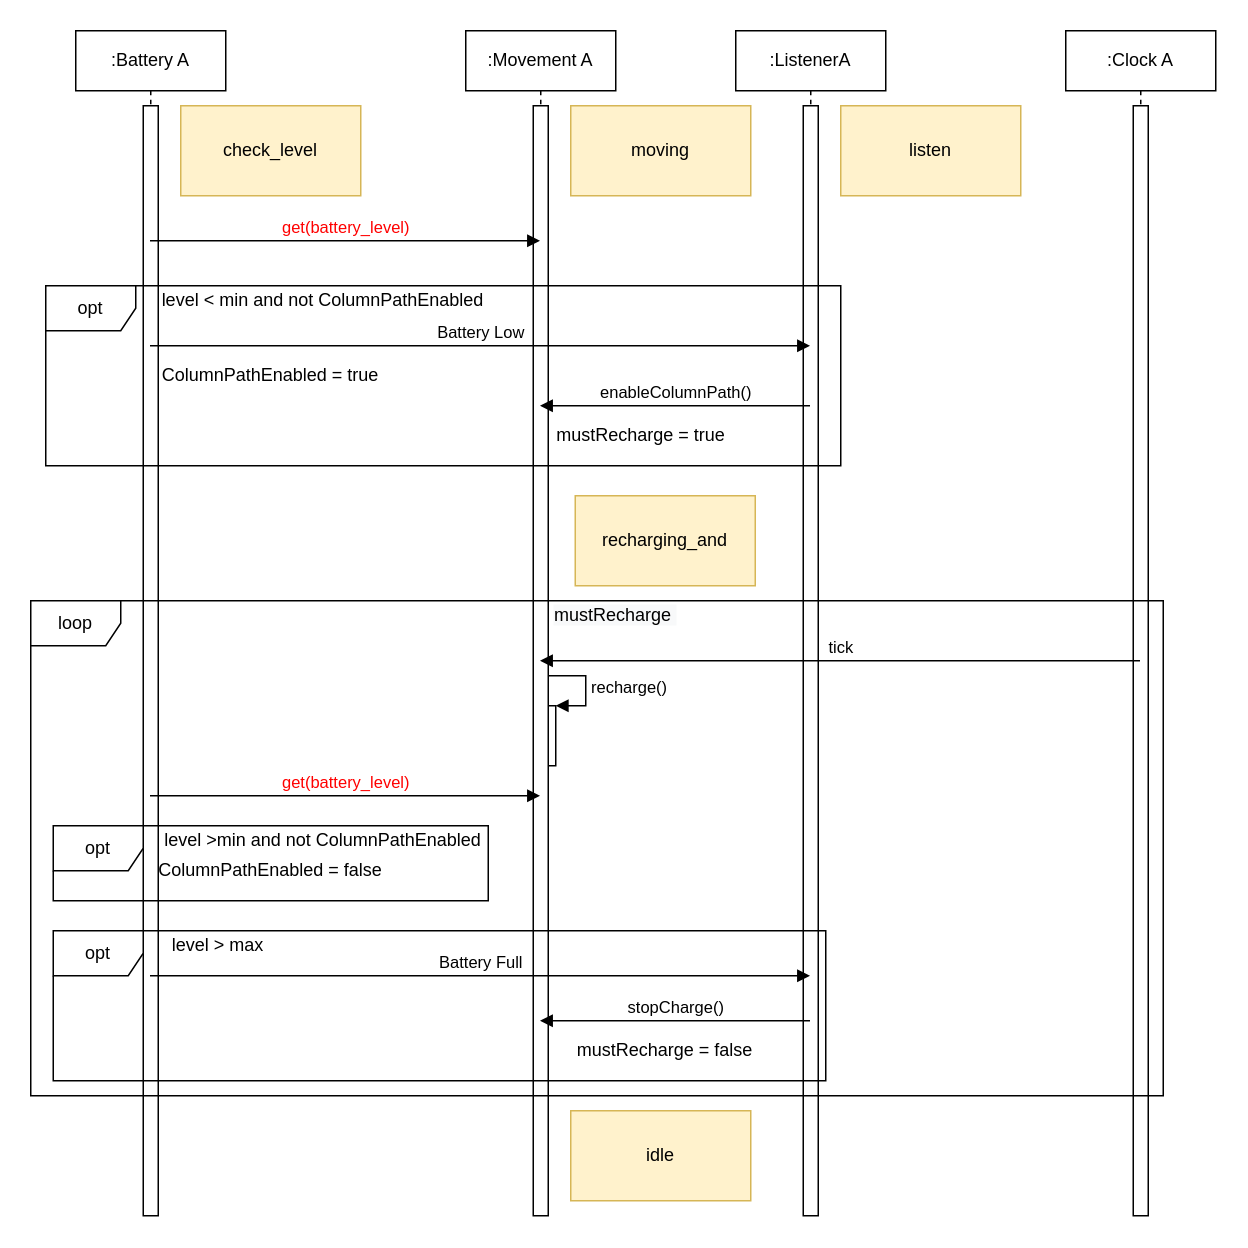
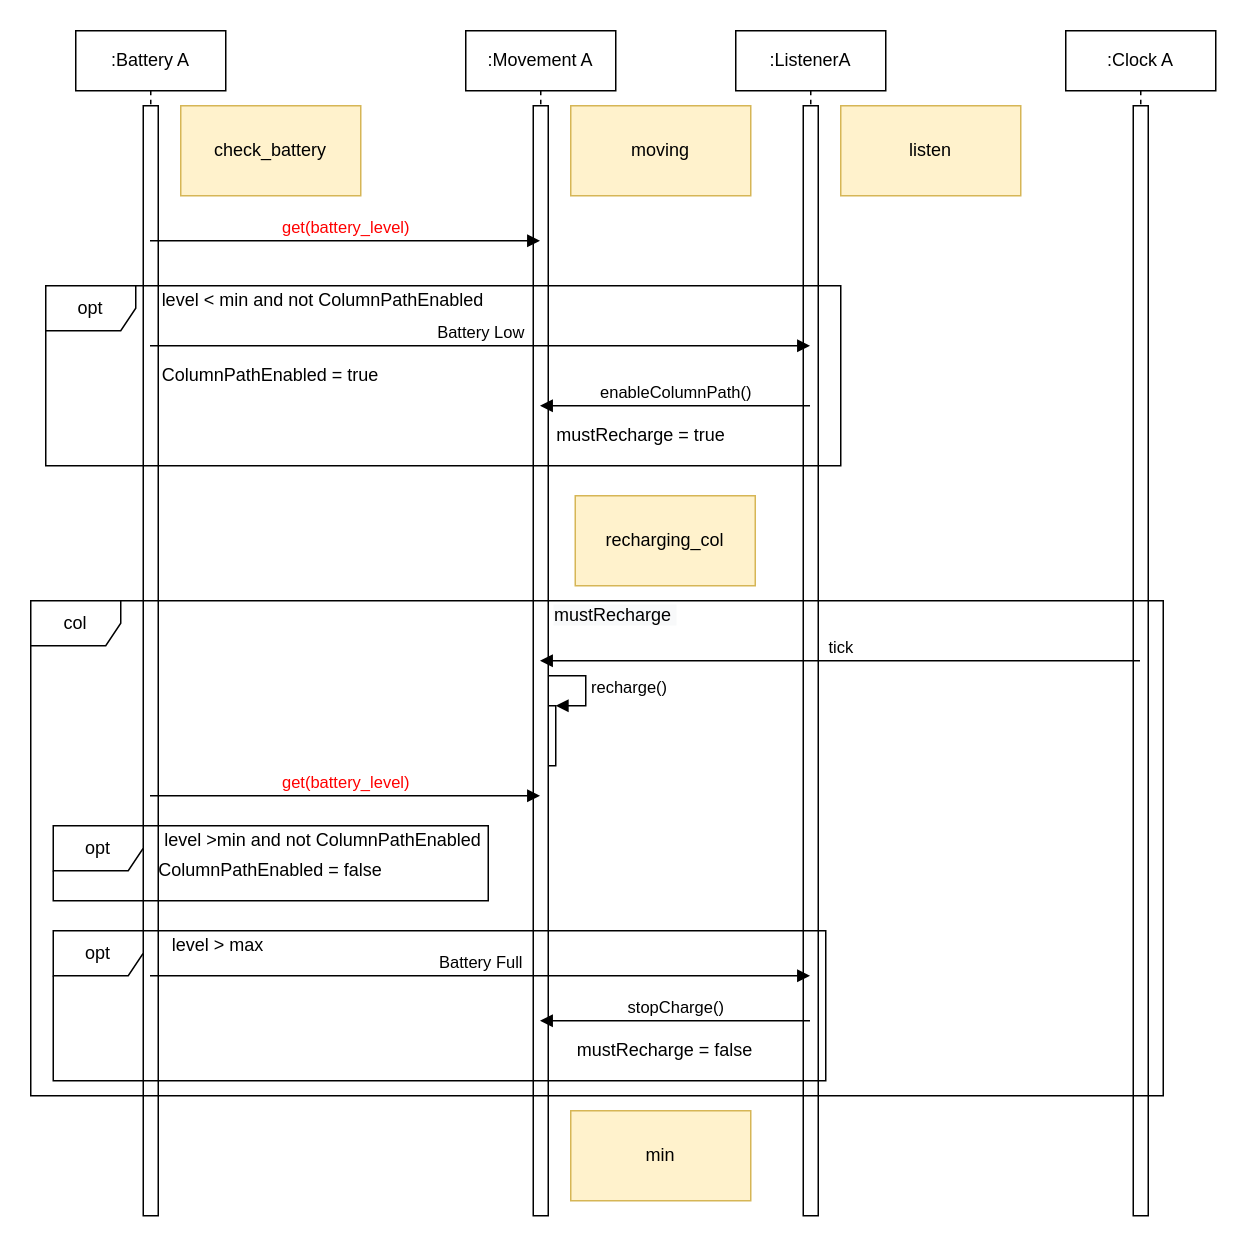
node "check_level": label "check_level" -> "check_battery"
node "recharging_and": label "recharging_and" -> "recharging_col"
node "loop": label "loop" -> "col"
node "idle": label "idle" -> "min"
